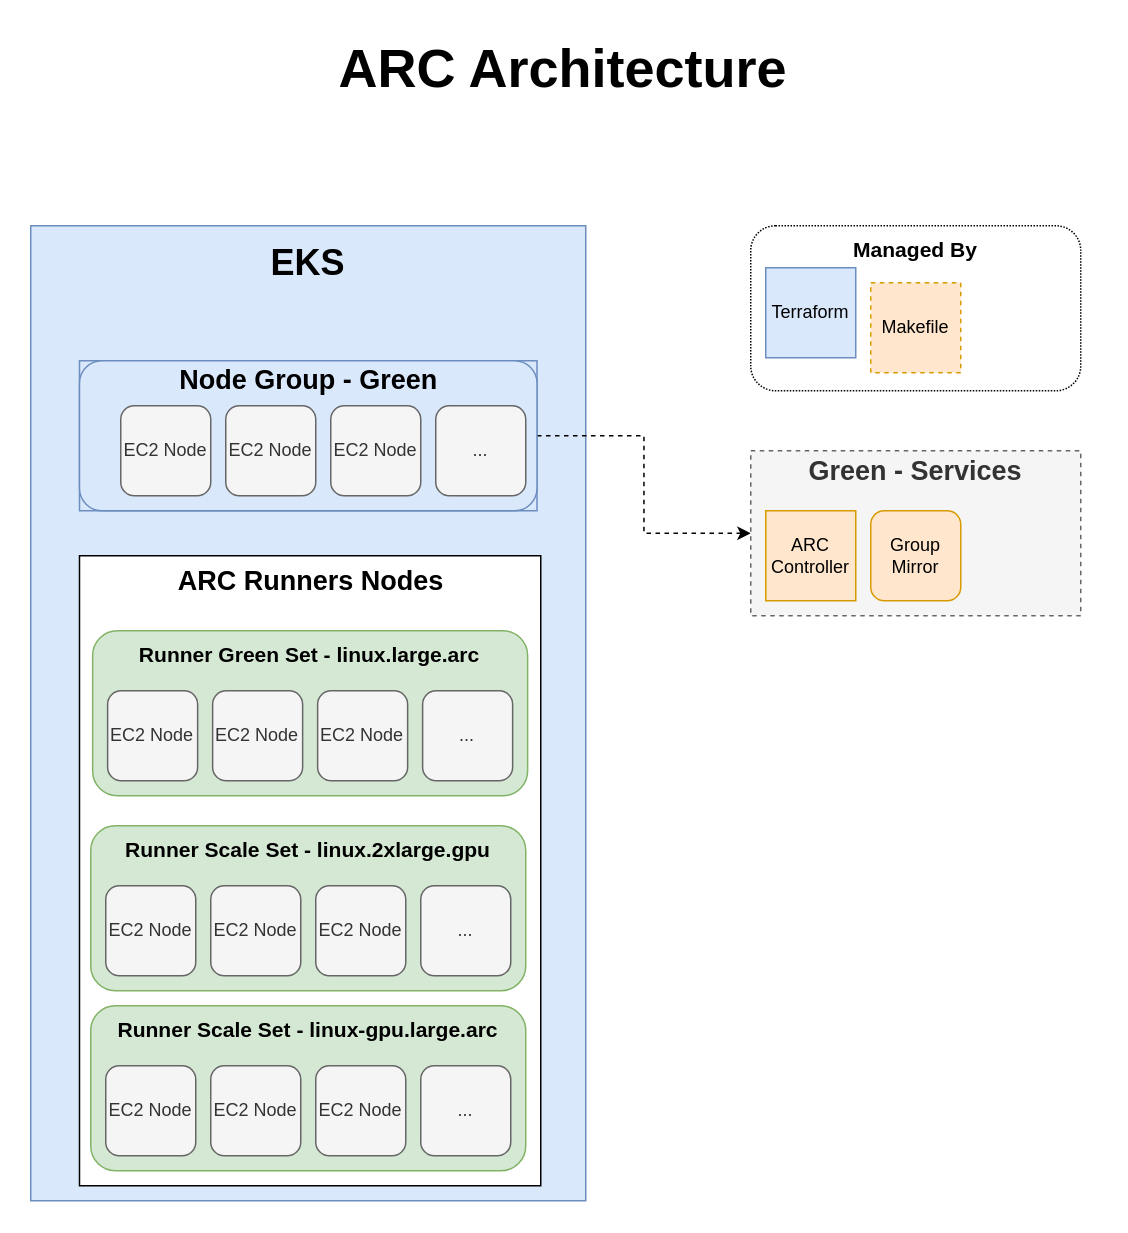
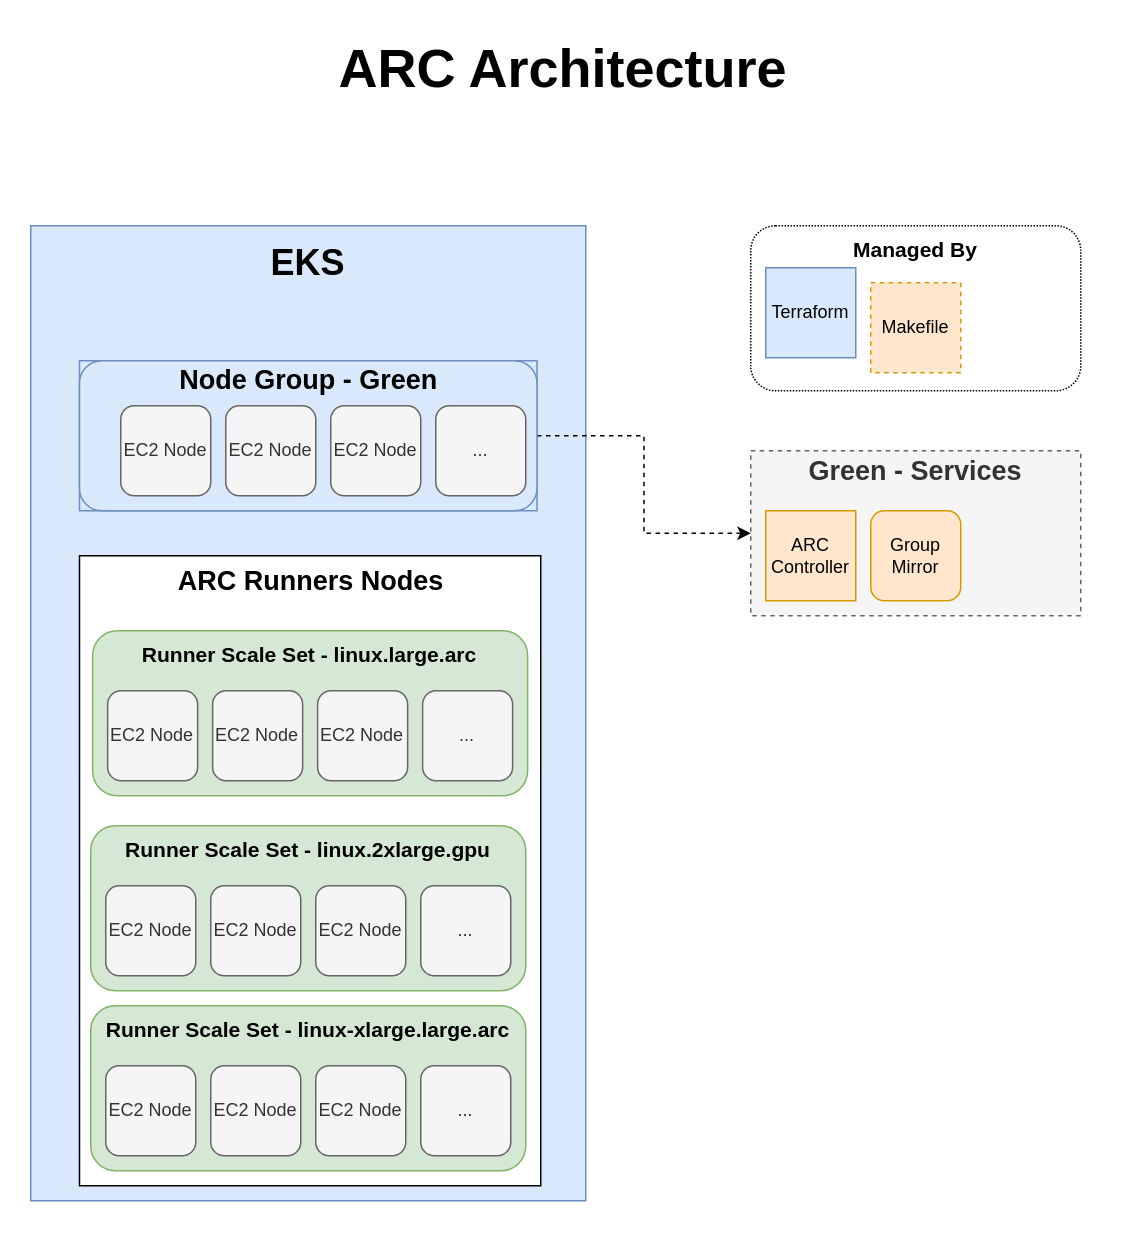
node "Runner Green Set - linux.large.arc": label "Runner Green Set - linux.large.arc" -> "Runner Scale Set - linux.large.arc"
node "Runner Scale Set - linux-gpu.large.arc": label "Runner Scale Set - linux-gpu.large.arc" -> "Runner Scale Set - linux-xlarge.large.arc"
